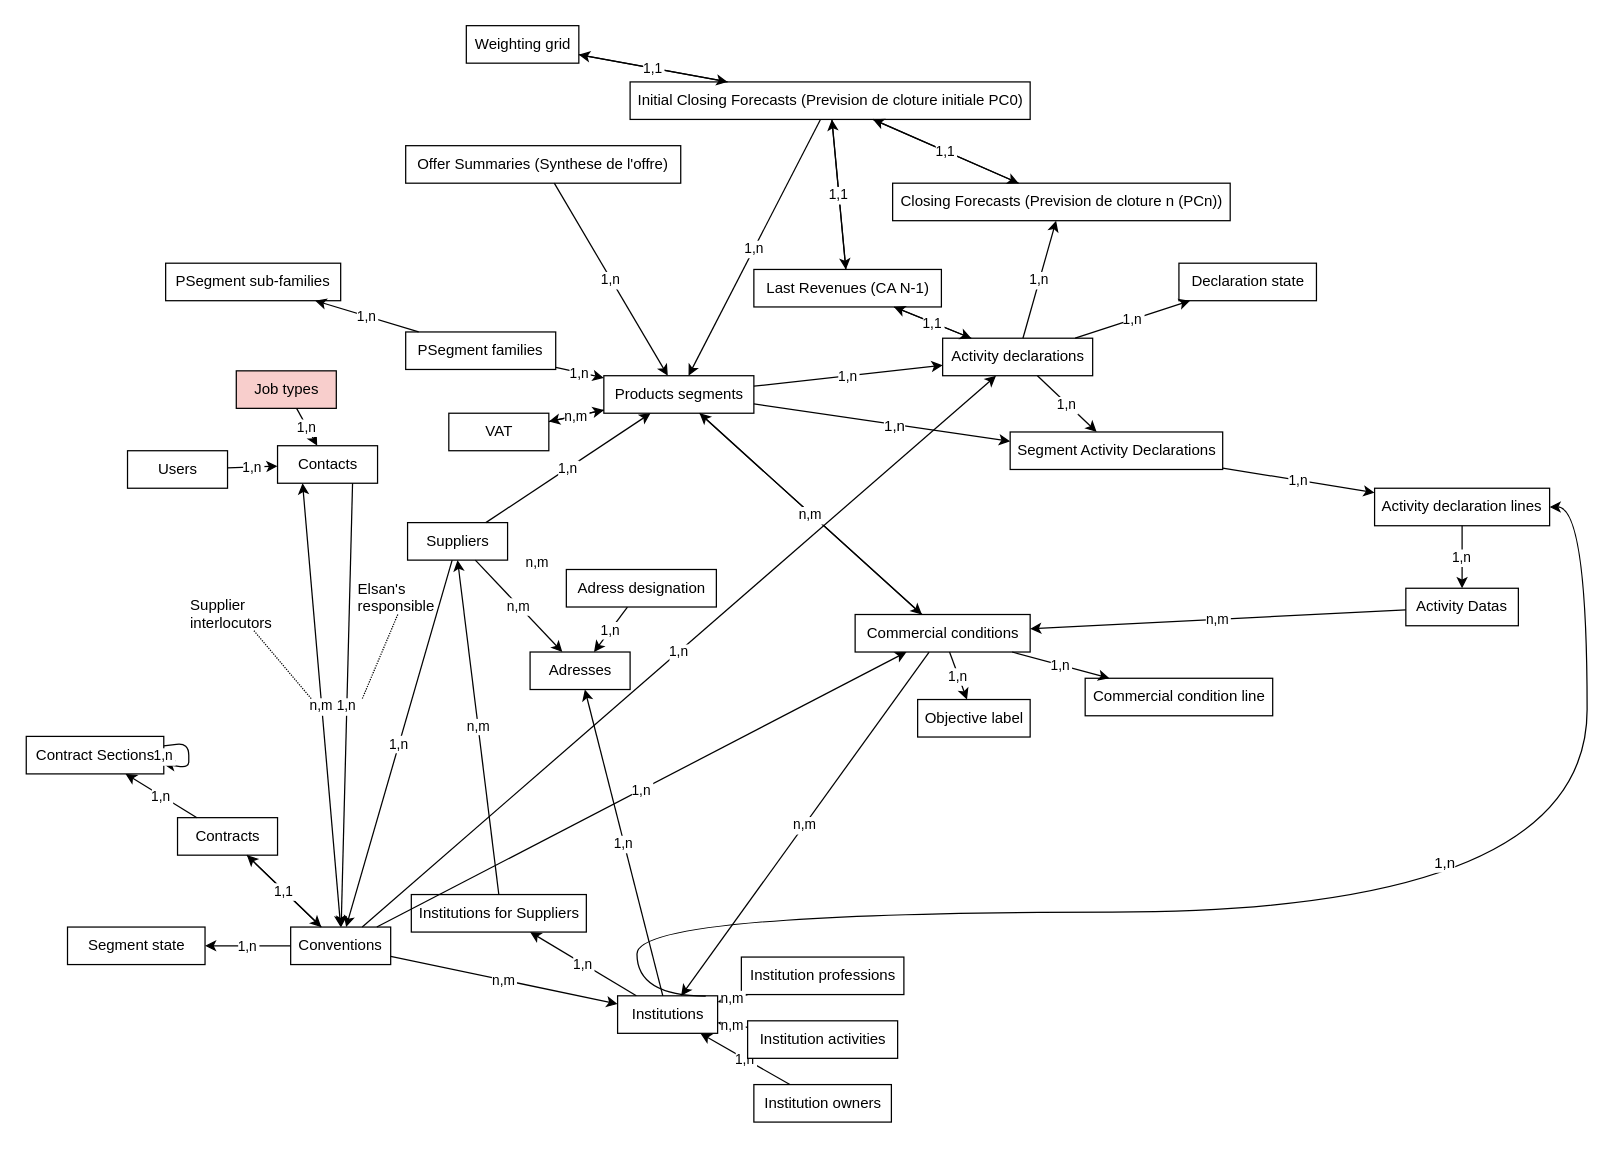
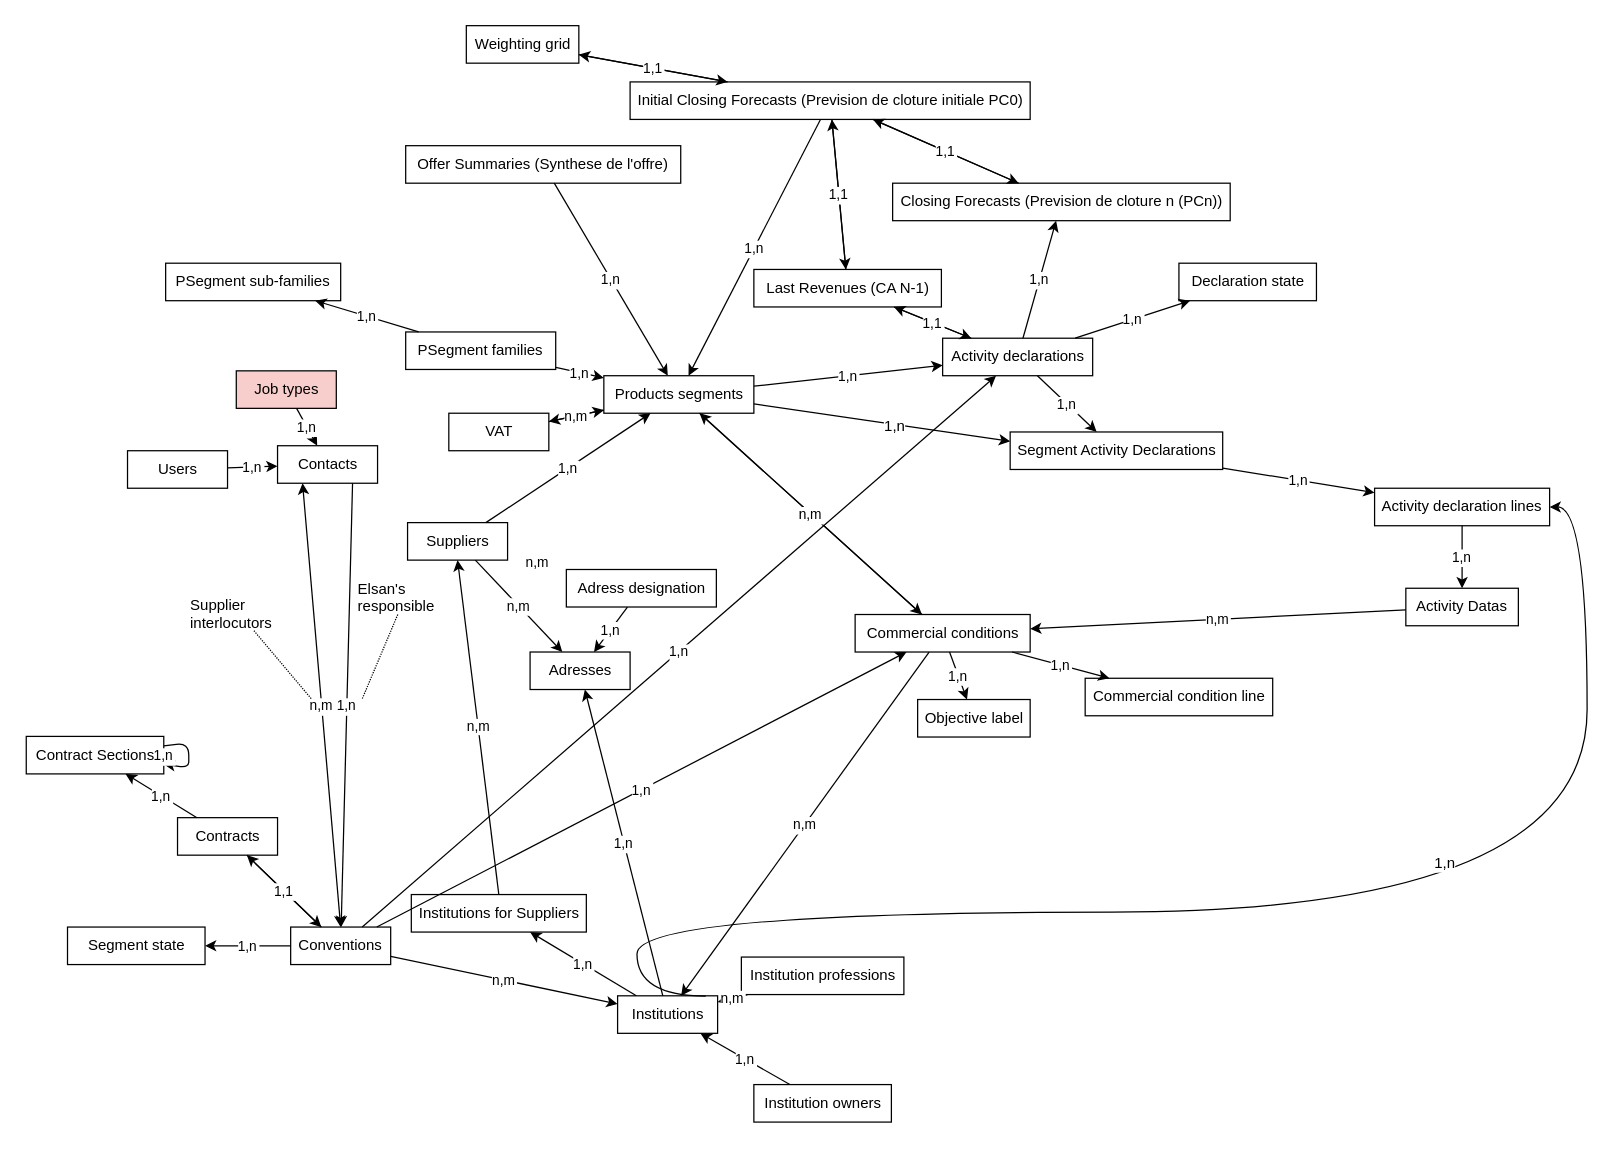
edge "Suppliers" -> "Conventions": removed, label "1,n"
edge "Institution activities" -> "Institutions": removed, label "n,m"
node "Institution activities": removed
